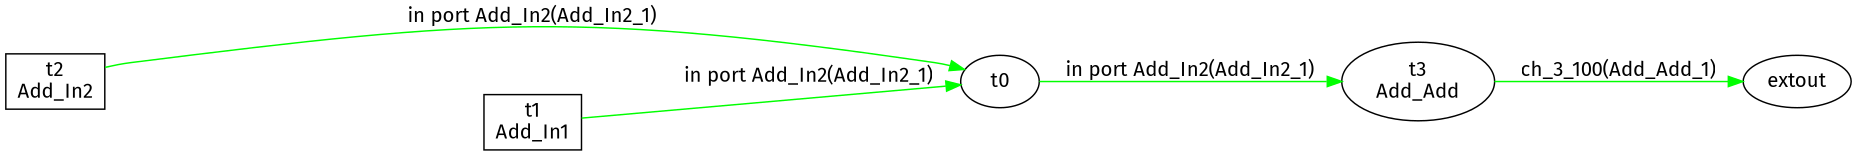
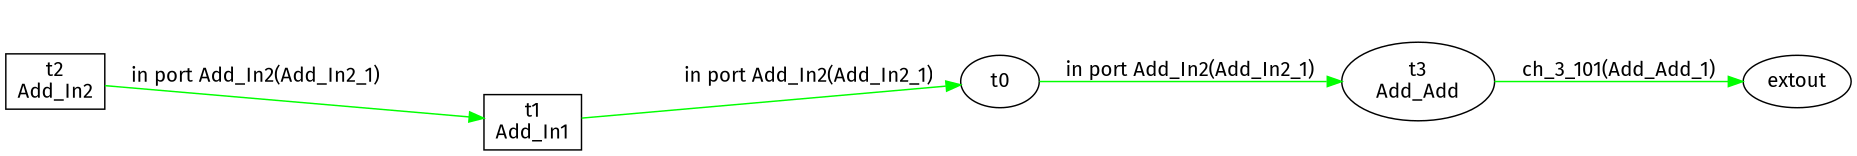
edge "t2 Add_In2" -> "t0": now "t2 Add_In2" -> "t1 Add_In1"
edge "t3 Add_Add" -> "extout": label "ch_3_100(Add_Add_1)" -> "ch_3_101(Add_Add_1)"
